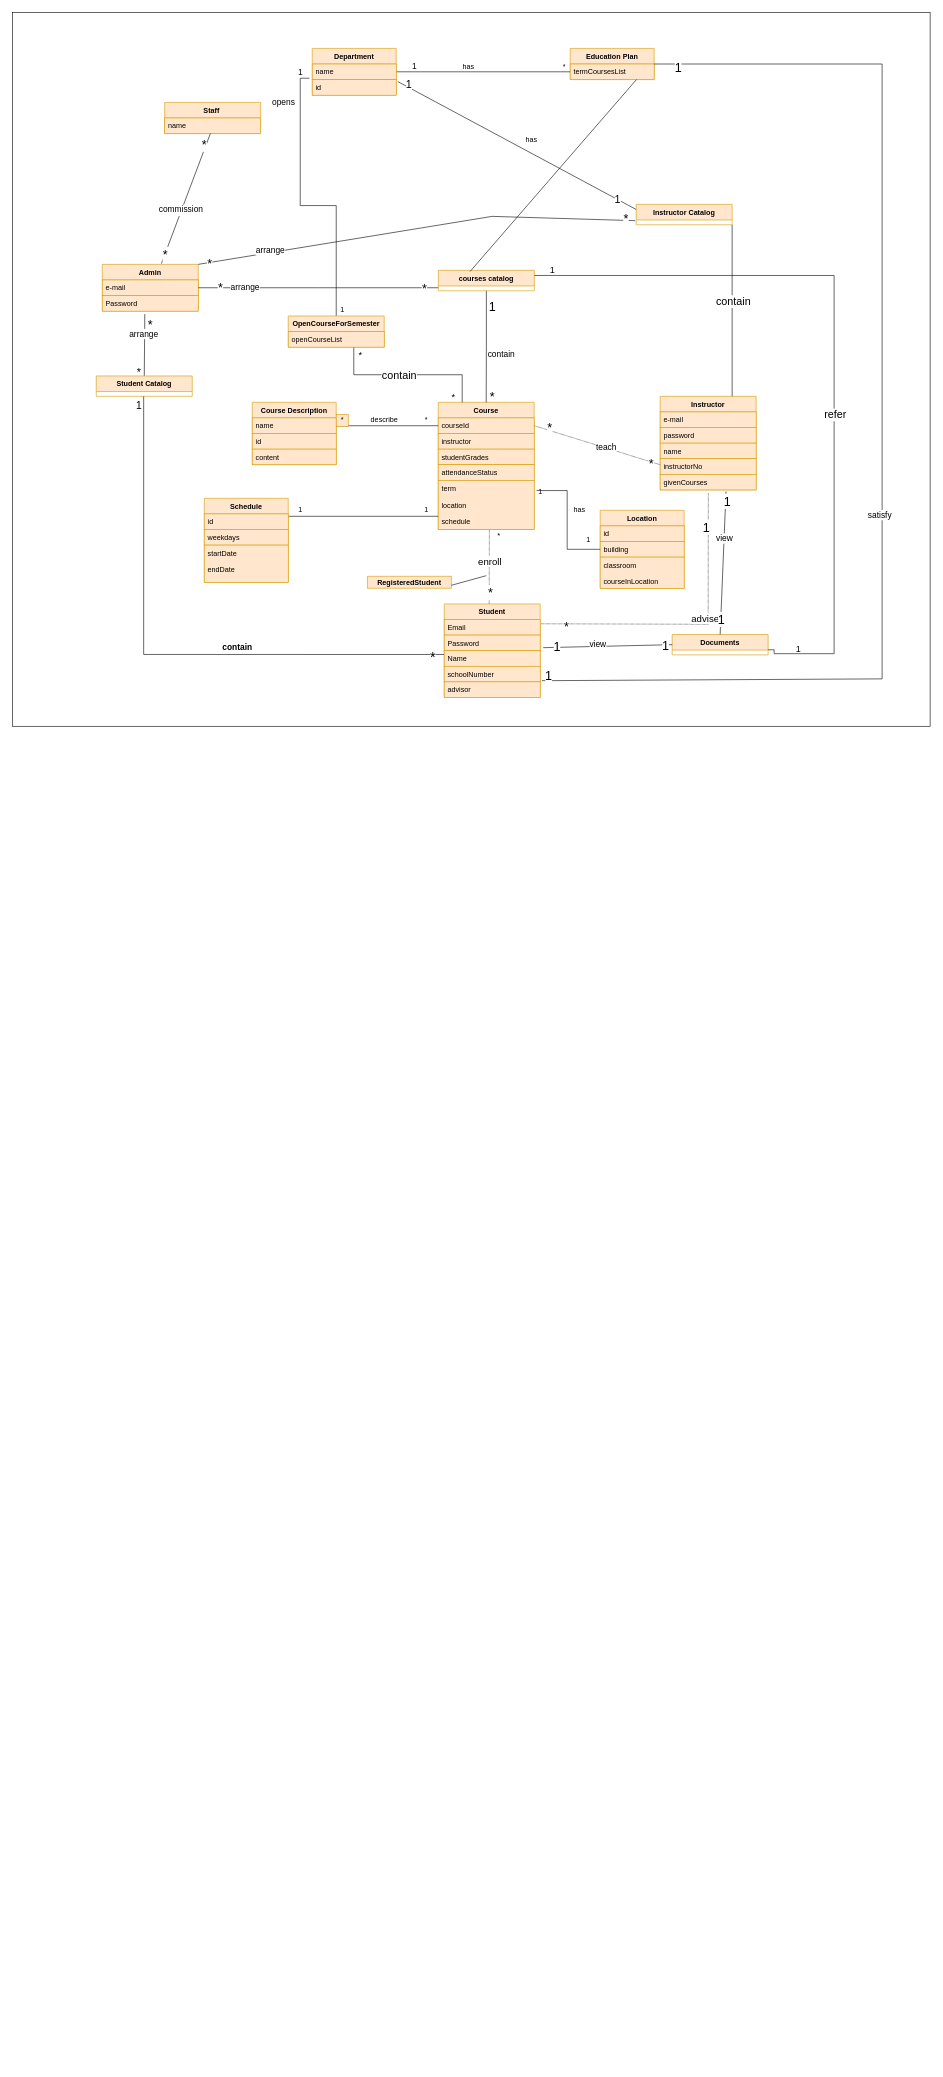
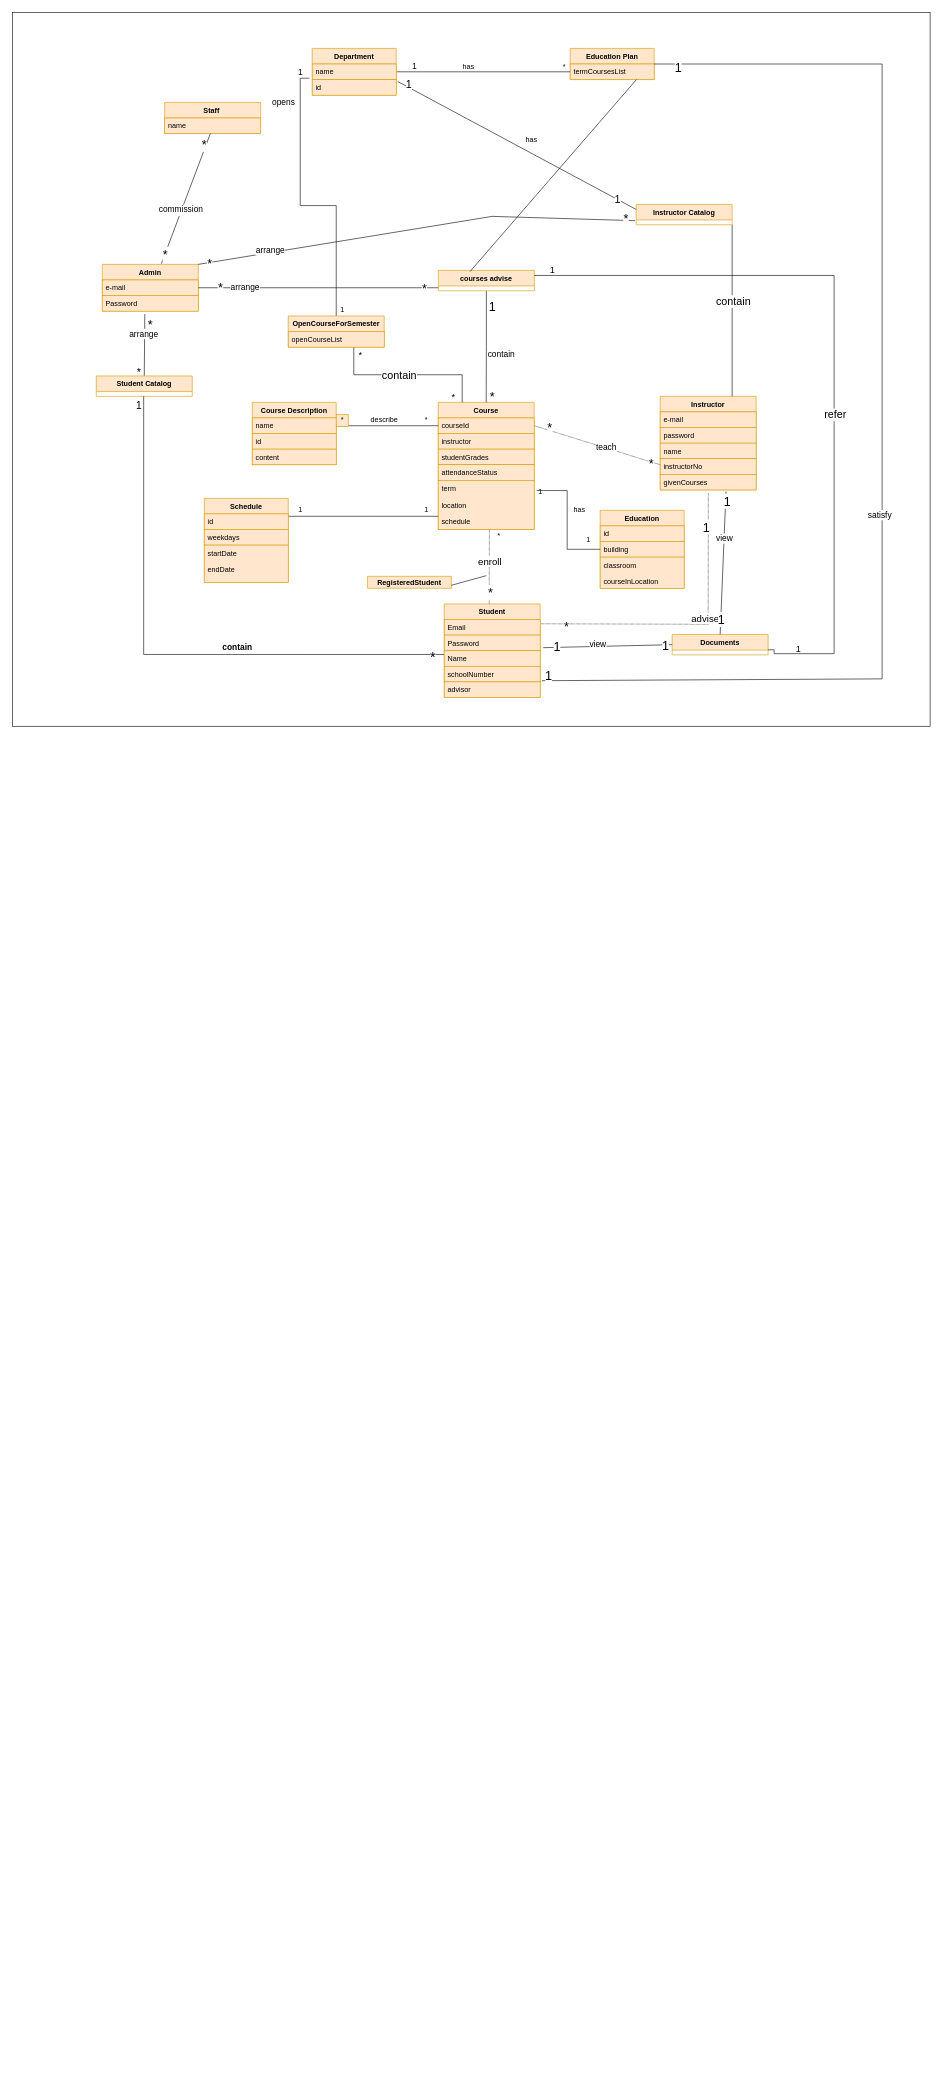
node "courses catalog": label "courses catalog" -> "courses advise"
node "Location": label "Location" -> "Education"
